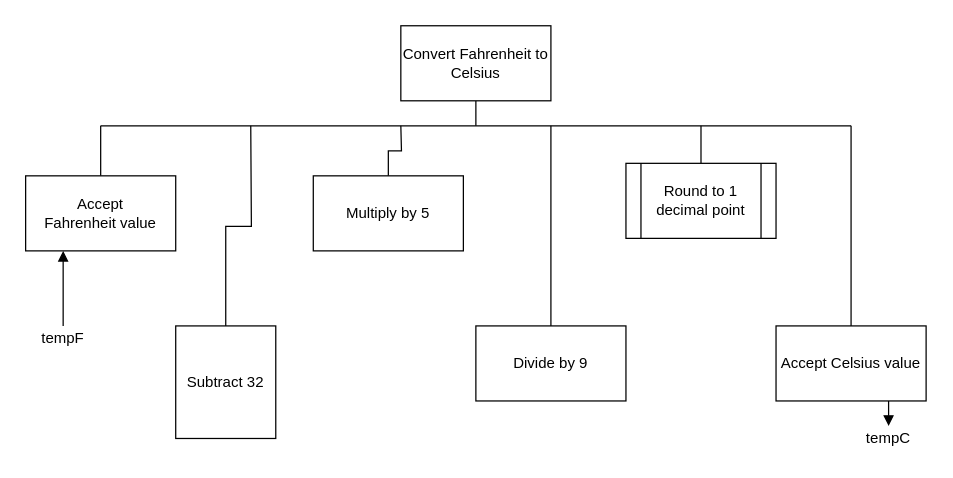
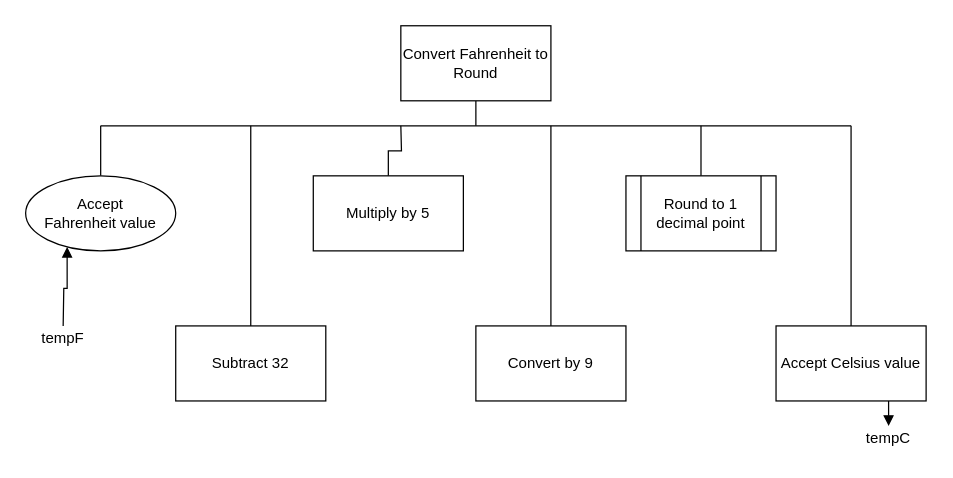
node "Convert Fahrenheit to Celsius": label "Convert Fahrenheit to Celsius" -> "Convert Fahrenheit to Round"
node "Round to 1 decimal point": moved (701, 201) -> (701, 213)
node "Accept Fahrenheit value": shape rectangle -> ellipse
node "Divide by 9": label "Divide by 9" -> "Convert by 9"
node "Subtract 32": size 100x113 -> 150x75
